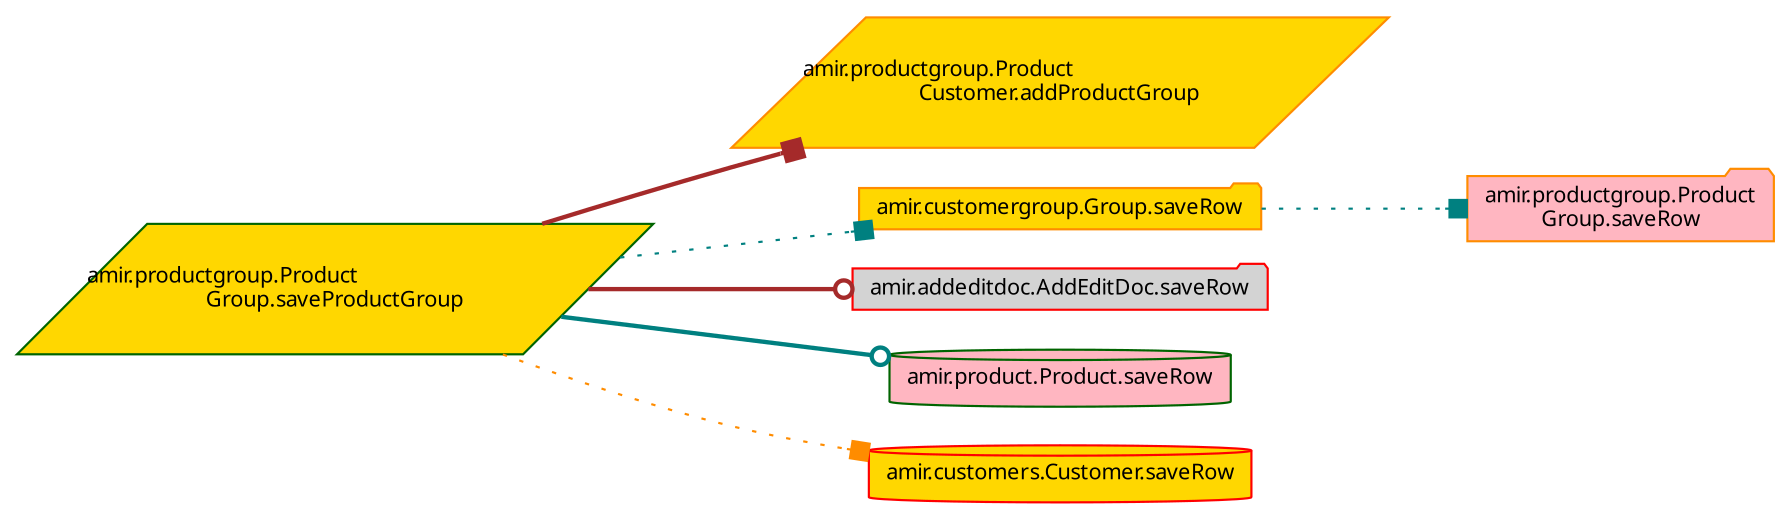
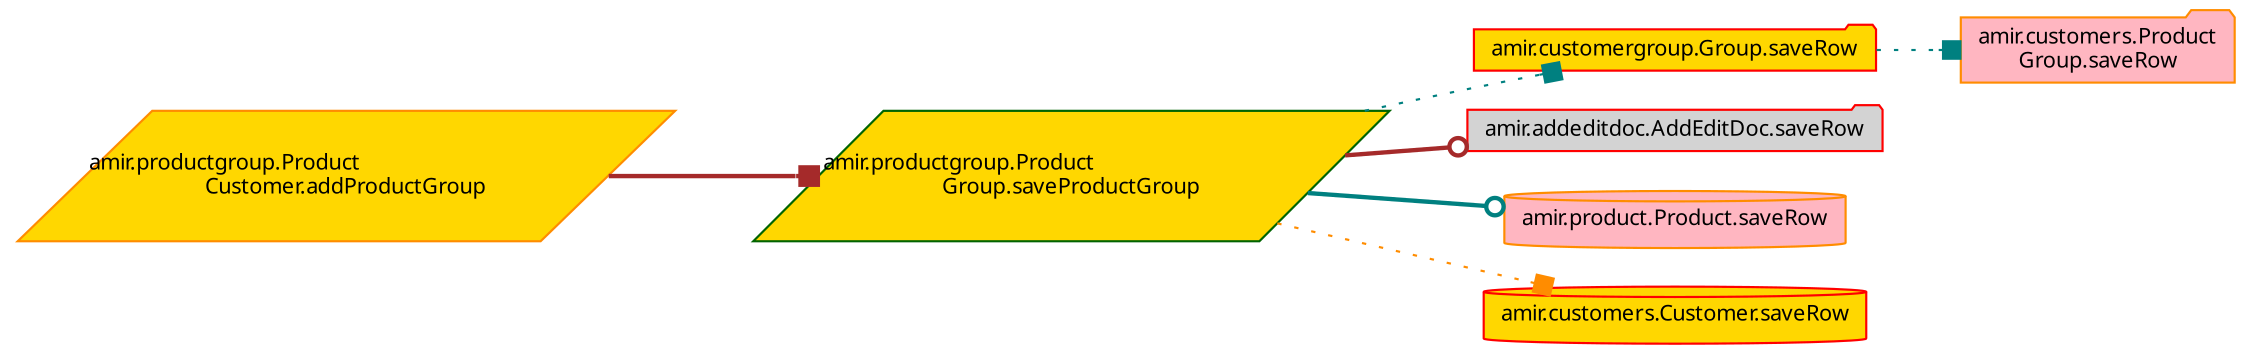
edge "amir.productgroup.Product Group.saveProductGroup" -> "amir.productgroup.Product Customer.addProductGroup": reversed
node "amir.customergroup.Group.saveRow": color darkorange -> red
node "amir.productgroup.Product Group.saveRow": label "amir.productgroup.Product Group.saveRow" -> "amir.customers.Product Group.saveRow"
node "amir.product.Product.saveRow": color darkgreen -> darkorange
